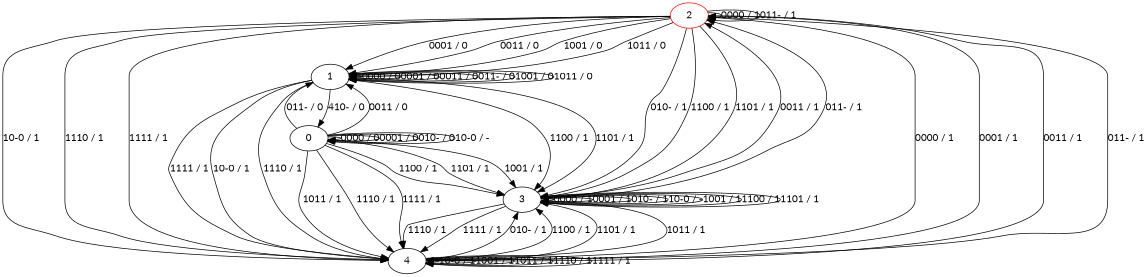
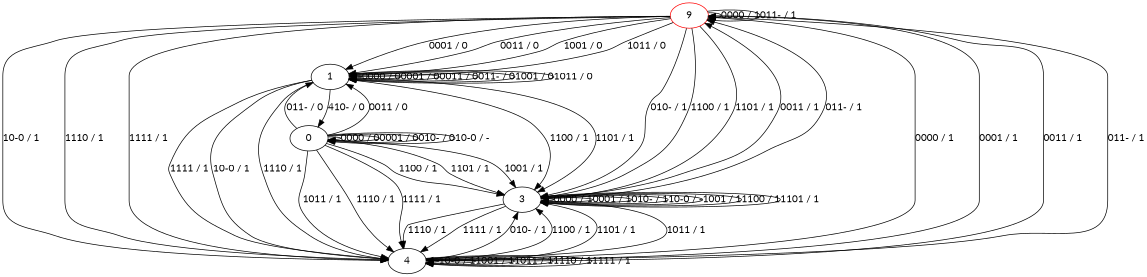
node "2": label "2" -> "9"
